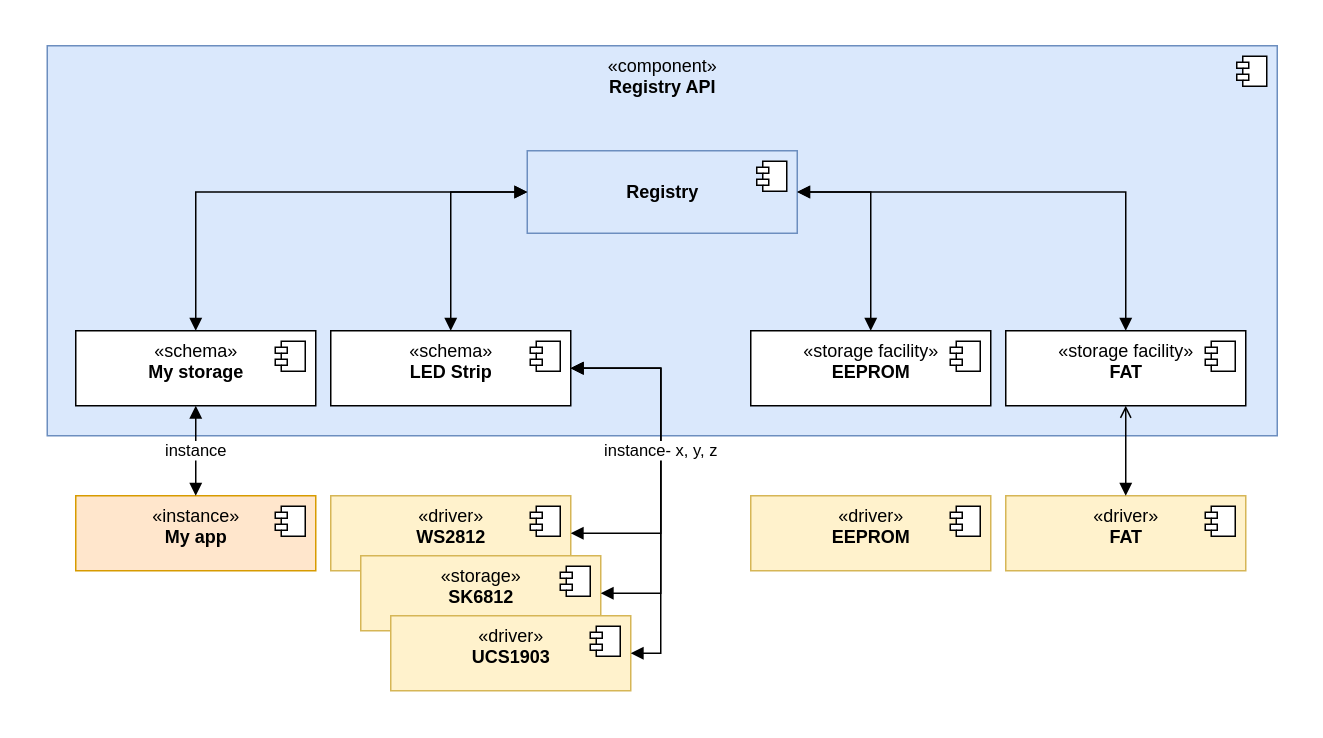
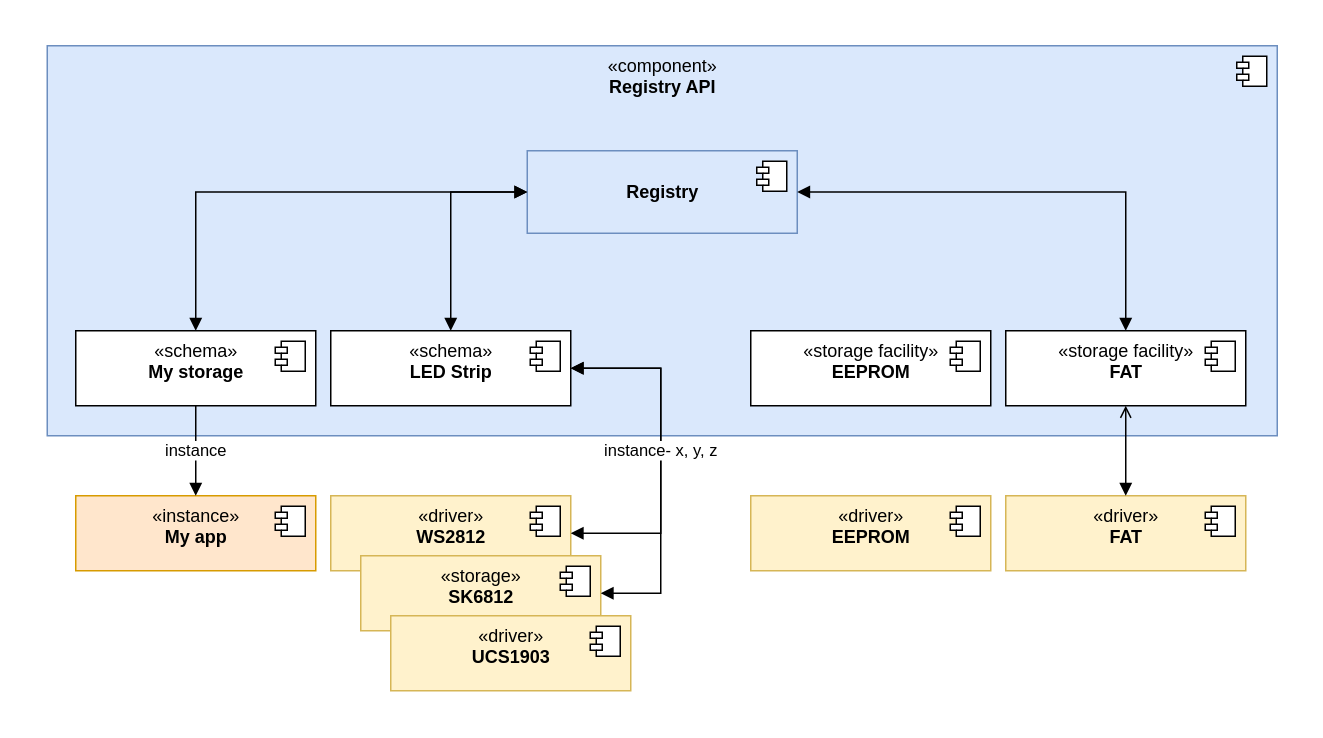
edge "Registry" -- "«storage facility» EEPROM": removed
edge "«schema» My storage" -- "«instance» My app": arrowhead block -> none
edge "«schema» LED Strip" -- "«driver» UCS1903": removed
